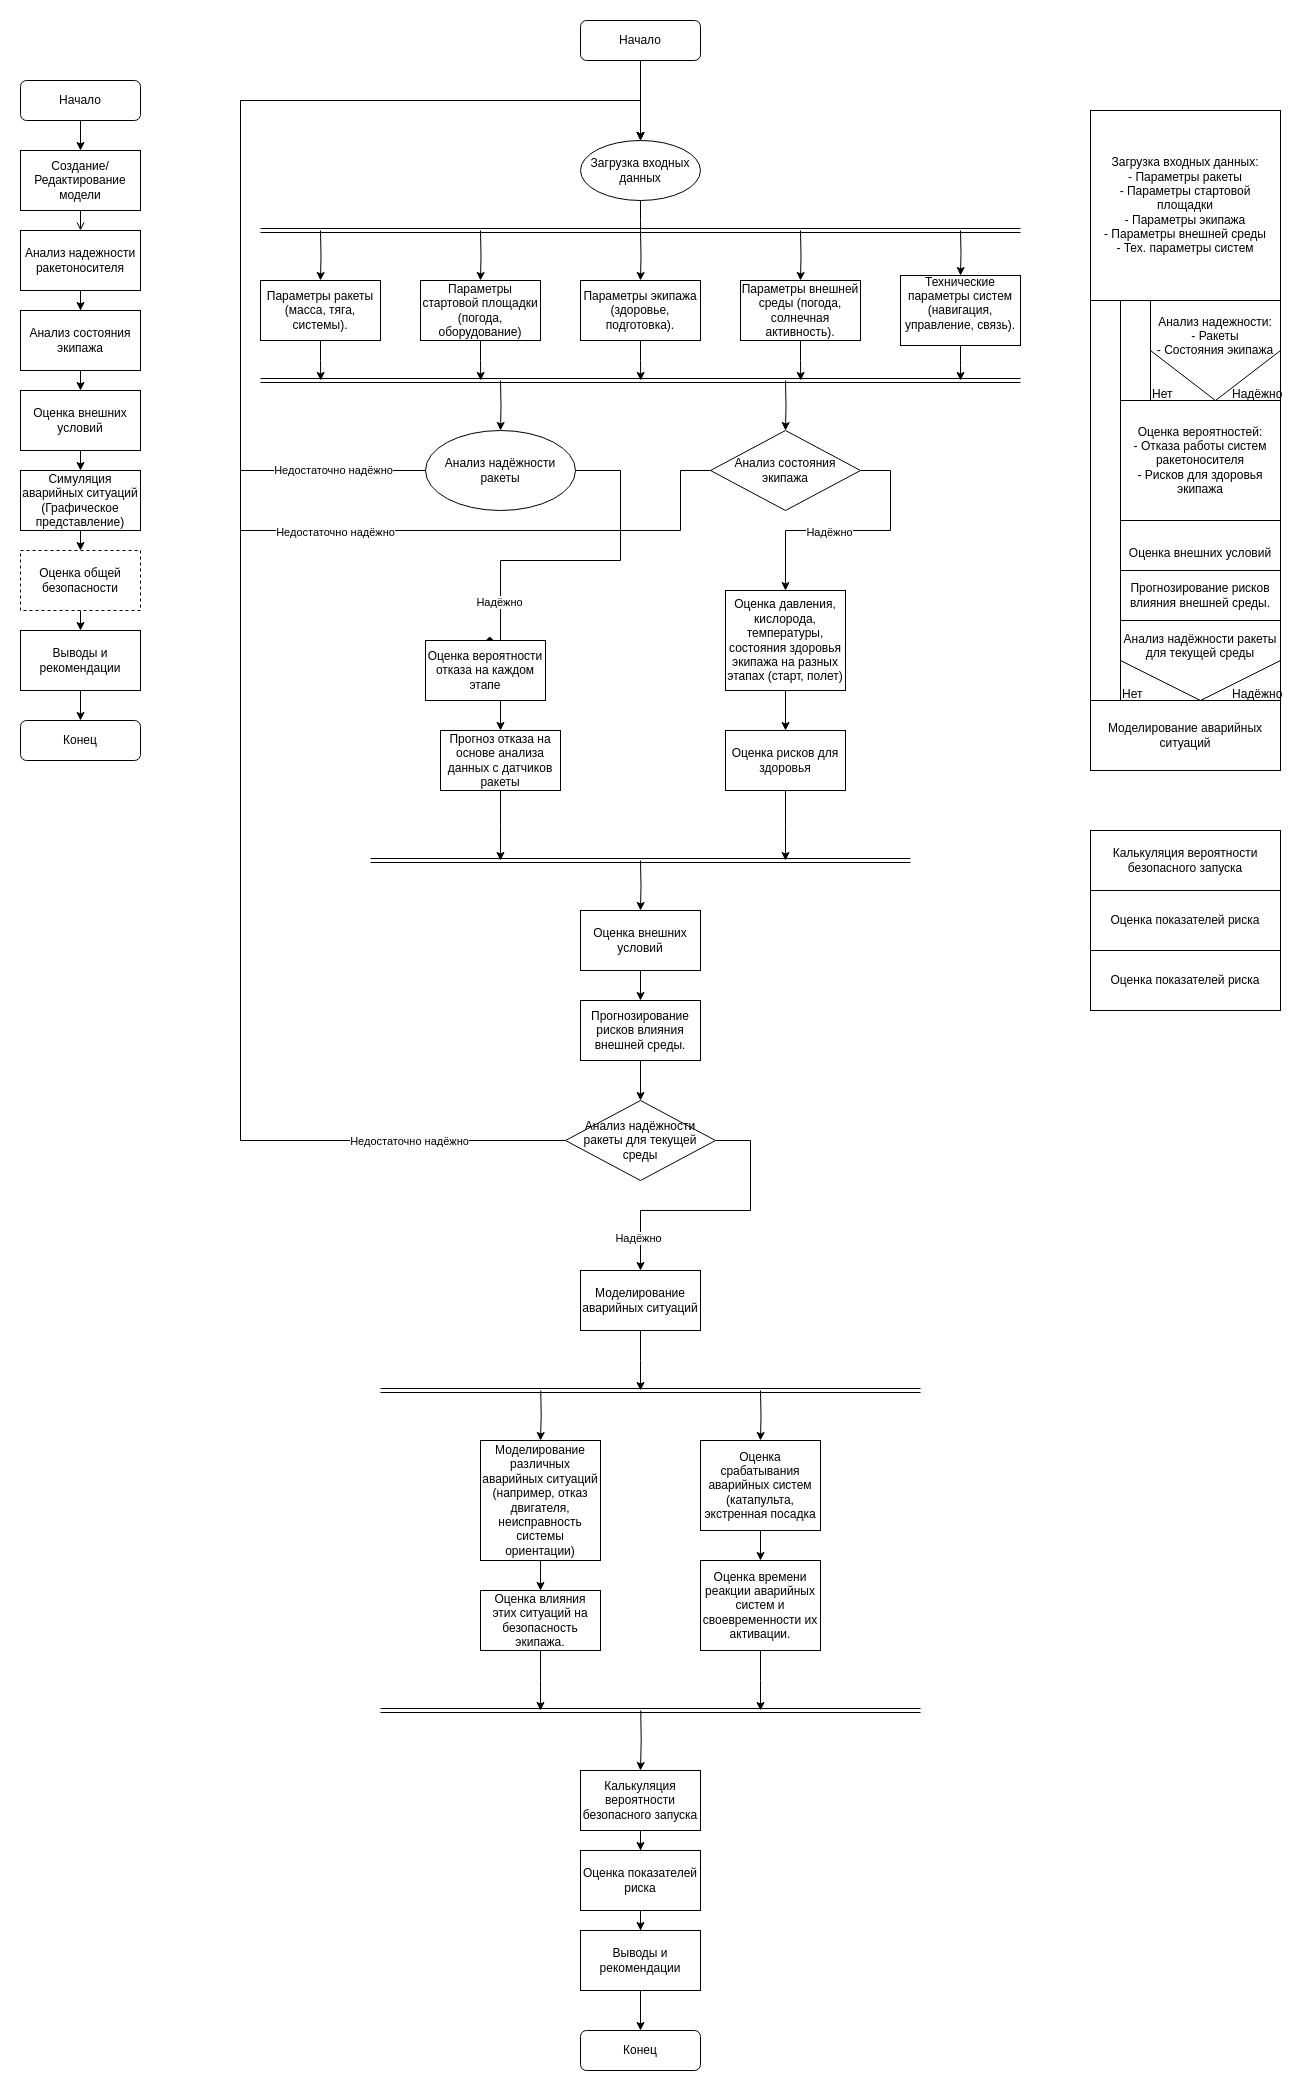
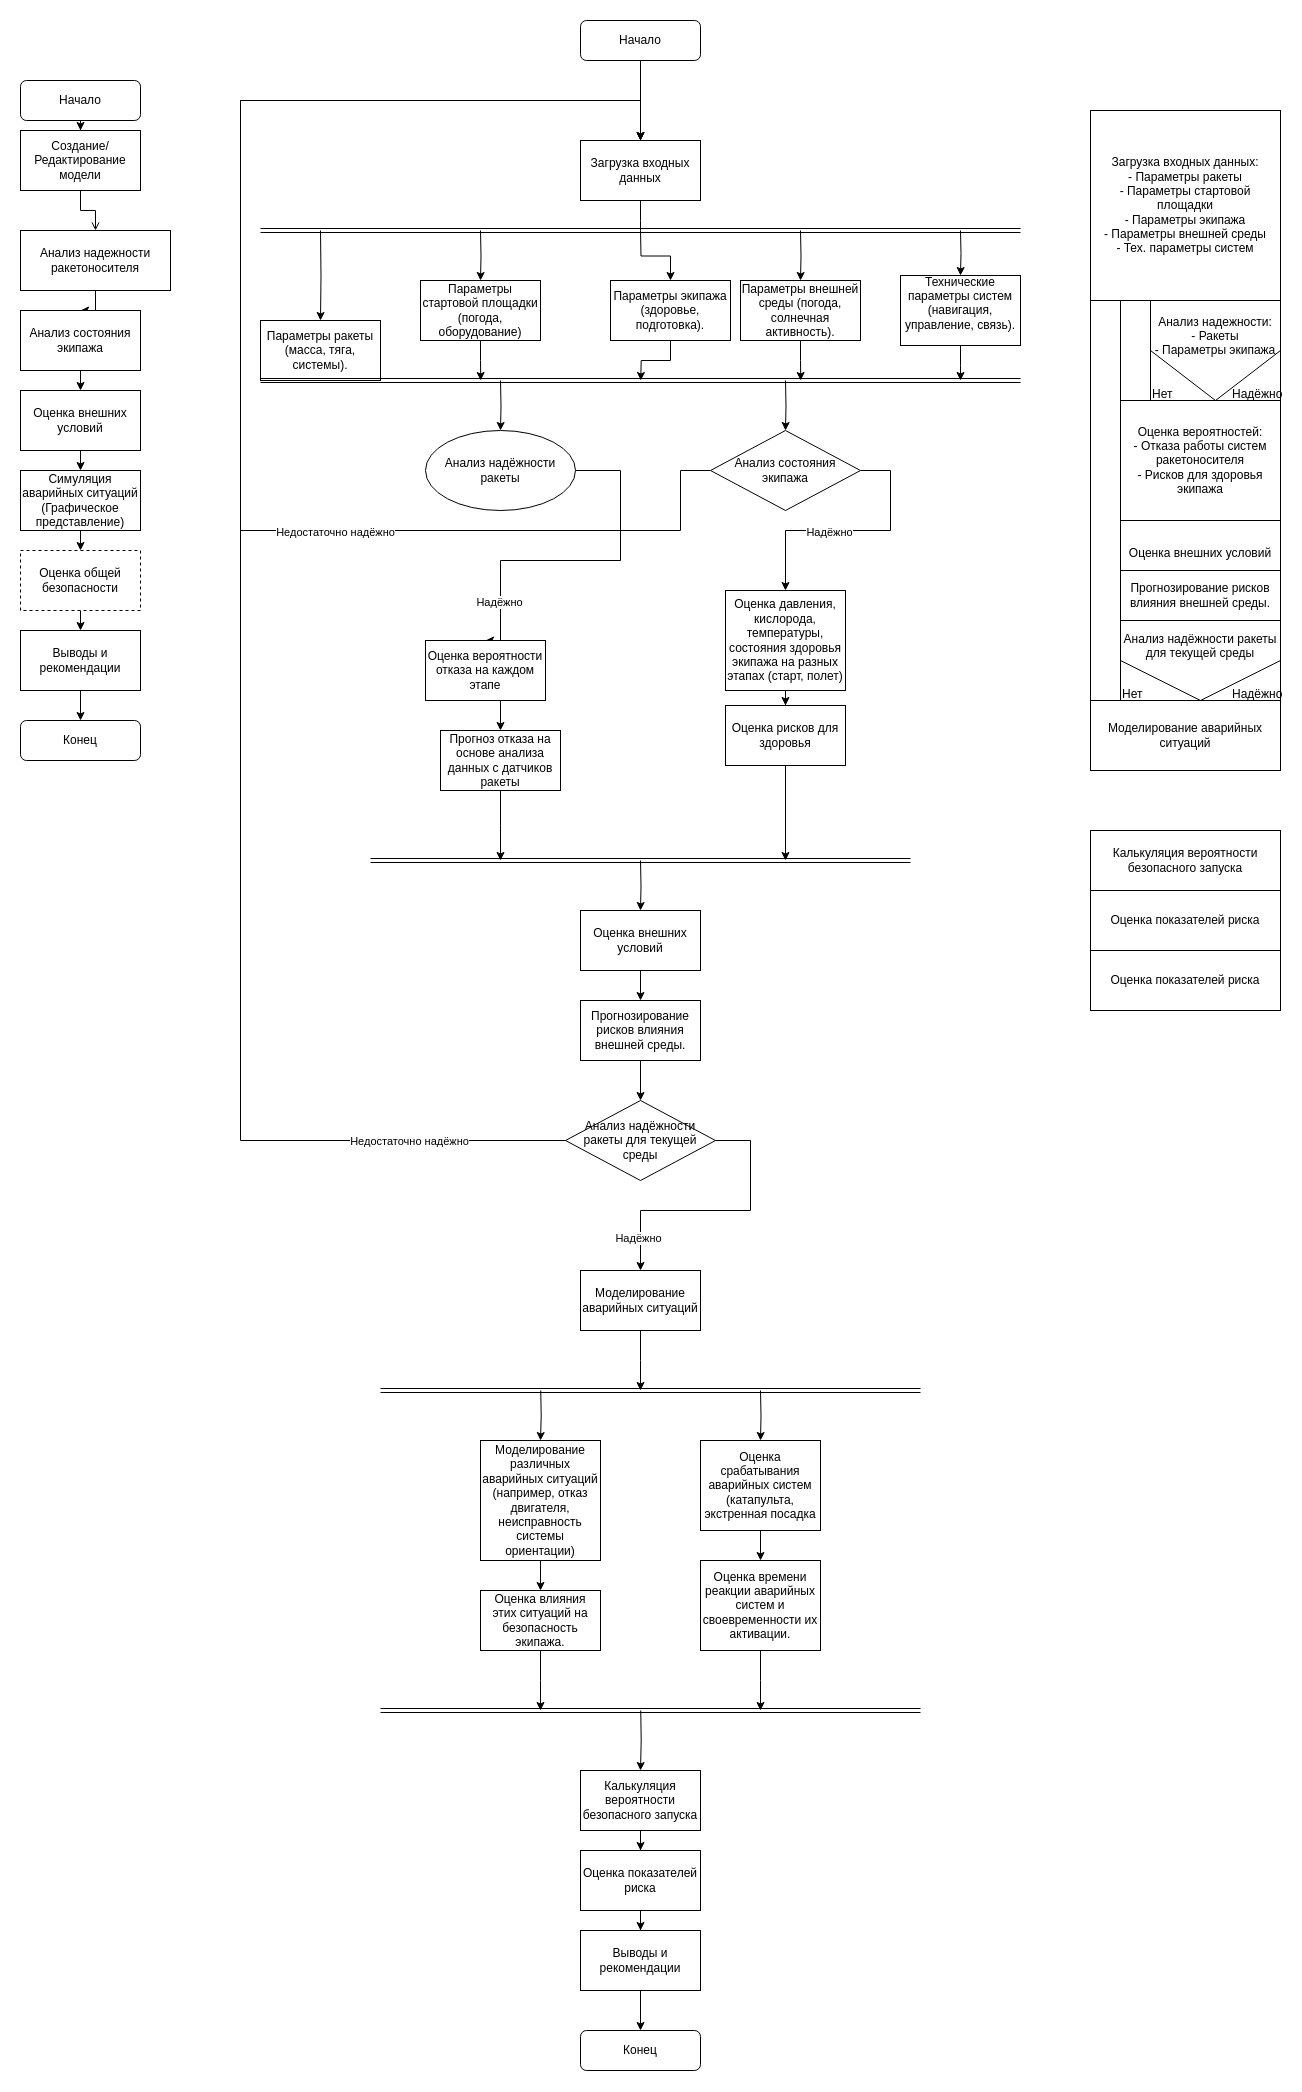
node "Загрузка входных данных": shape ellipse -> rectangle
node "Создание/Редактирование модели": moved (81, 181) -> (81, 161)
node "Анализ надежности ракетоносителя": size 120x60 -> 150x60
node "Параметры ракеты (масса, тяга, системы).": moved (321, 311) -> (321, 351)
node "Параметры экипажа (здоровье, подготовка).": moved (641, 311) -> (671, 311)
node "Анализ надежности: - Ракеты - Состояния экипажа": label "Анализ надежности: - Ракеты - Состояния экипажа" -> "Анализ надежности: - Ракеты - Параметры экипажа"
edge "Анализ надёжности ракеты" -> "Загрузка входных данных": removed, label "Недостаточно надёжно"
edge "Анализ надёжности ракеты" -> "Оценка вероятности отказа на каждом этапе": arrowhead diamond -> classic
node "Оценка рисков для здоровья": moved (786, 761) -> (786, 736)
